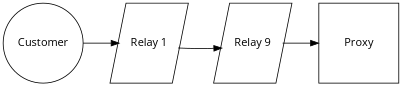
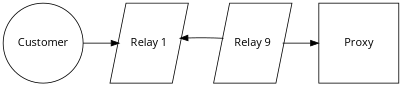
edge "Relay 1" -> "Relay 9": reversed
